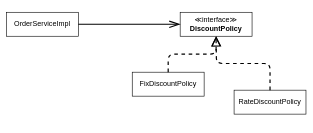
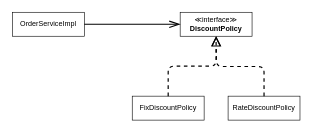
node "OrderServiceImpl": moved (42, 24) -> (48, 24)
node "FixDiscountPolicy": moved (168, 84) -> (168, 108)
node "RateDiscountPolicy": moved (270, 102) -> (264, 108)
